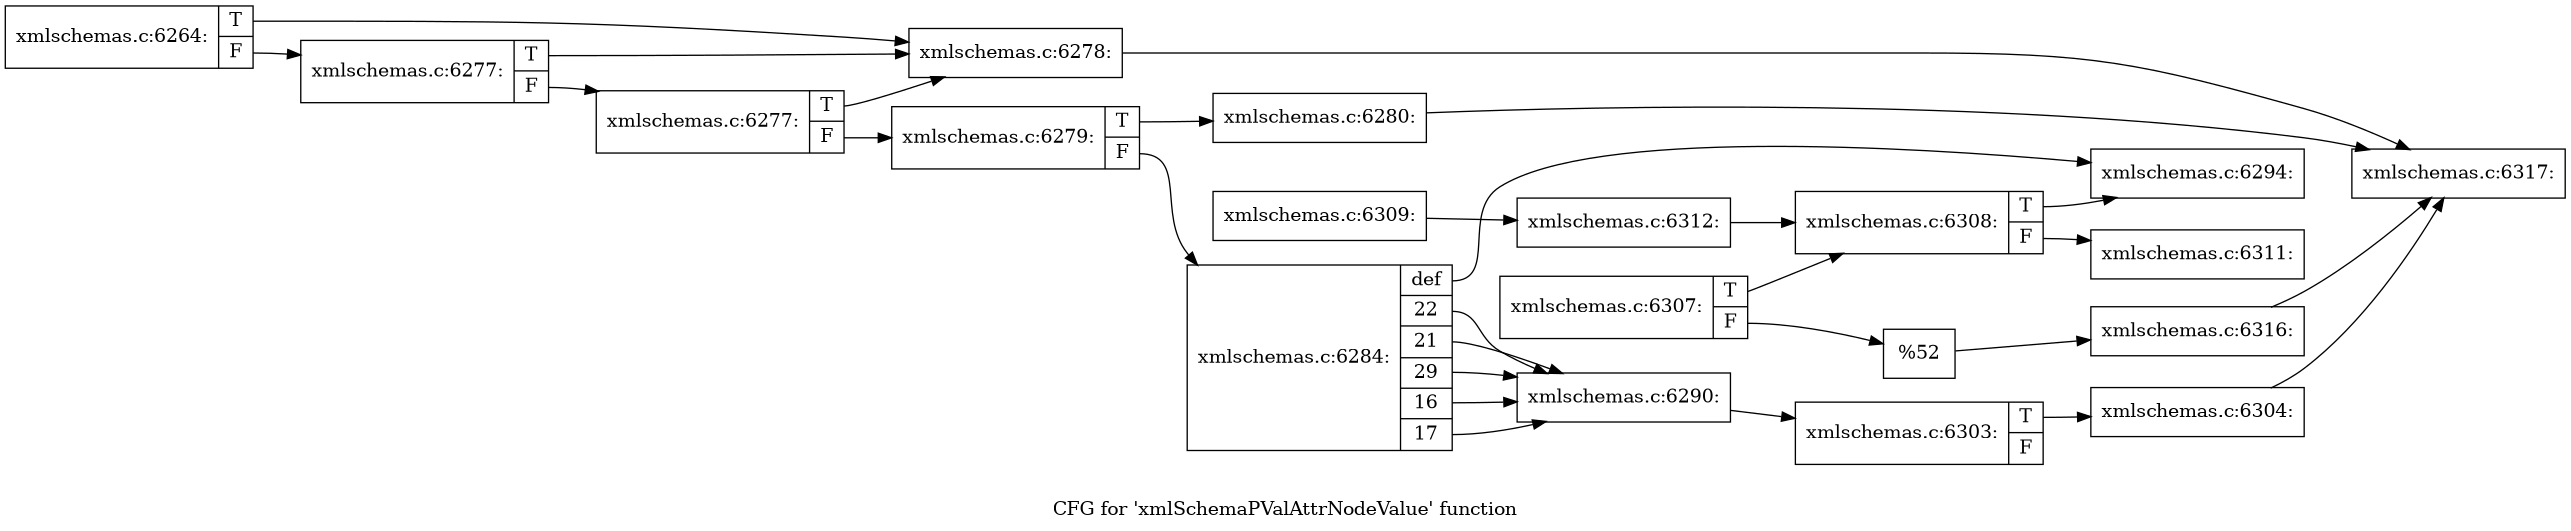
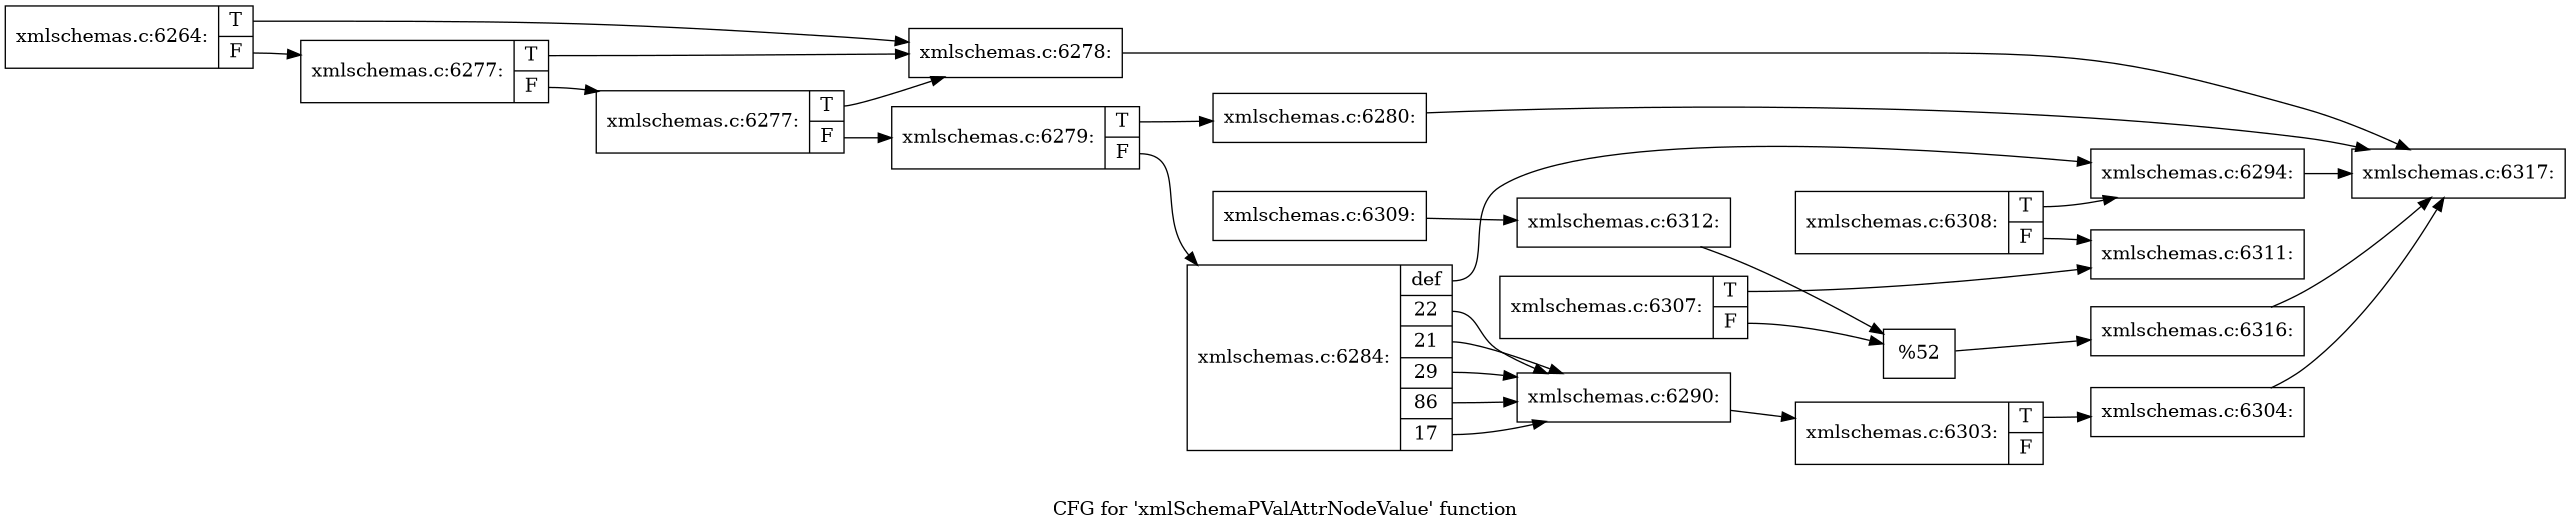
edge "xmlschemas.c:6294:" -> "xmlschemas.c:6317:": added
edge "xmlschemas.c:6312:" -> "xmlschemas.c:6308:": now "xmlschemas.c:6312:" -> "%52"
edge "xmlschemas.c:6307:" -> "xmlschemas.c:6308:": now "xmlschemas.c:6307:" -> "xmlschemas.c:6311:"
node "xmlschemas.c:6284:": text "16" -> "86"
